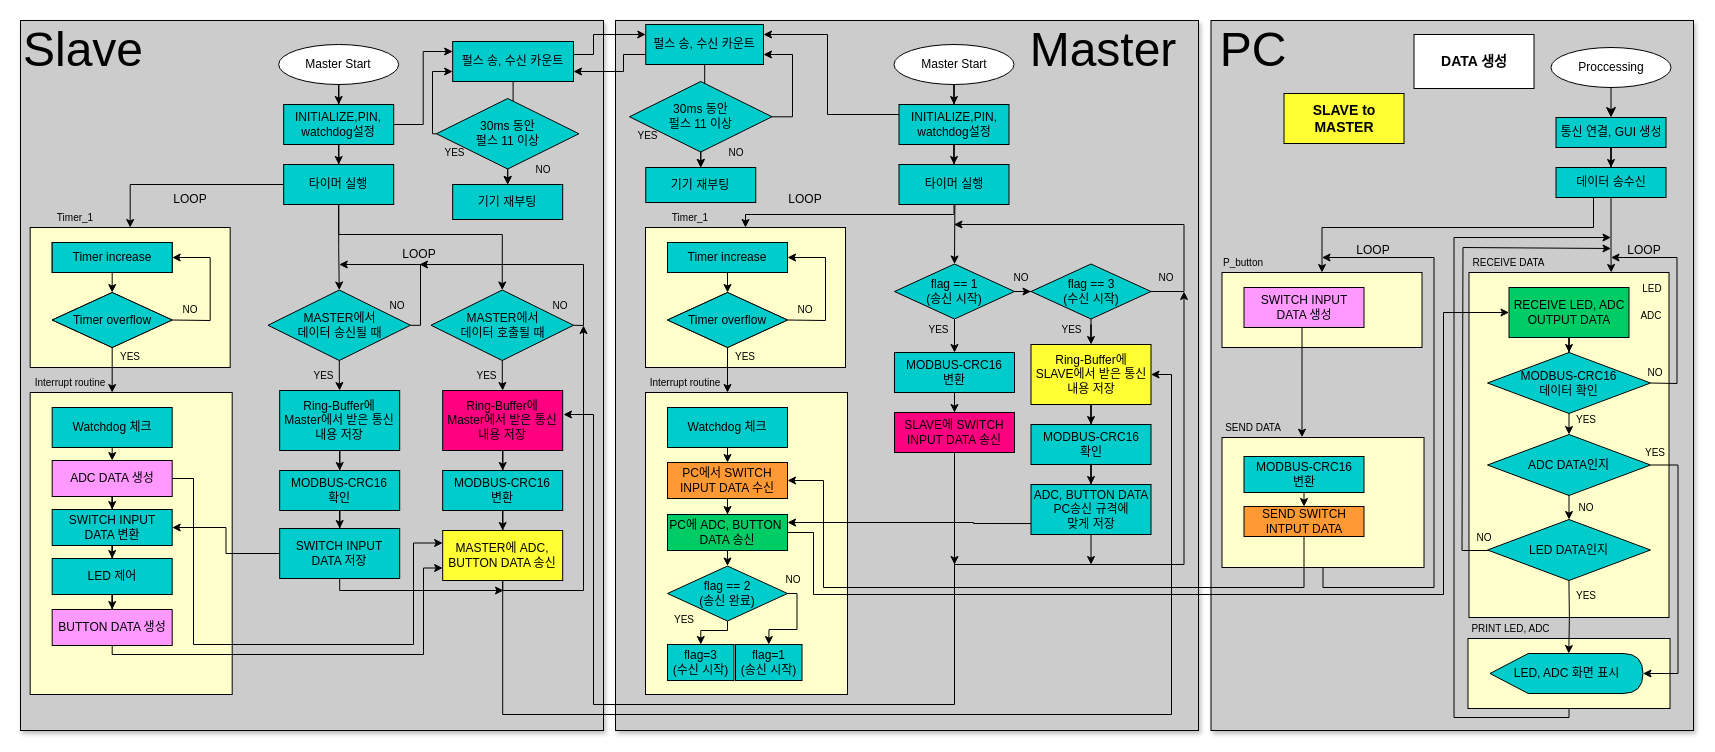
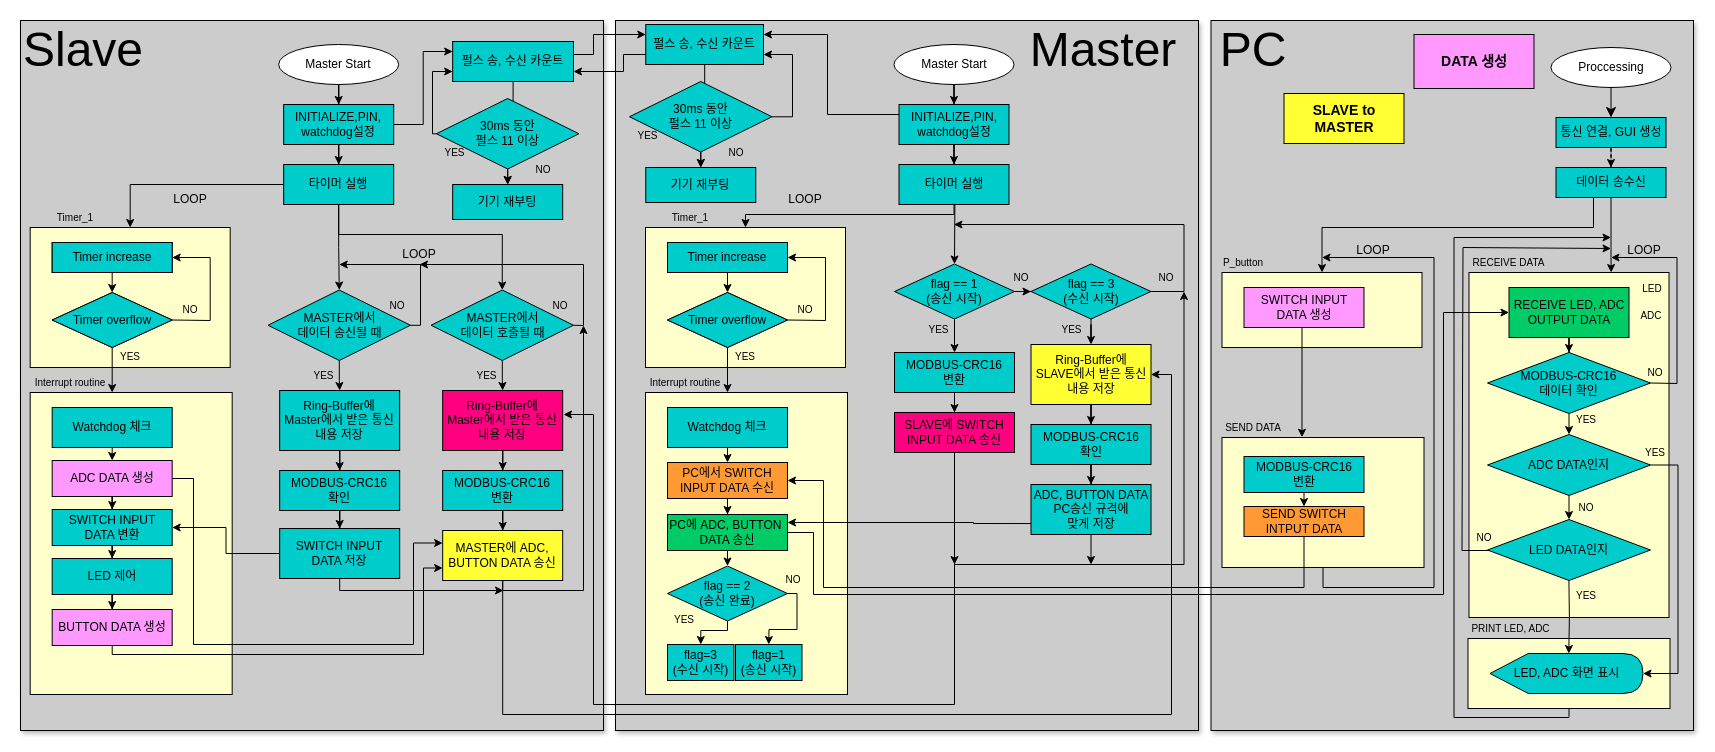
node "DATA 생성": fillcolor #ffffff -> #ff99ff
edge "통신 연결, GUI 생성" -> "데이터 송수신": style solid -> dashed
